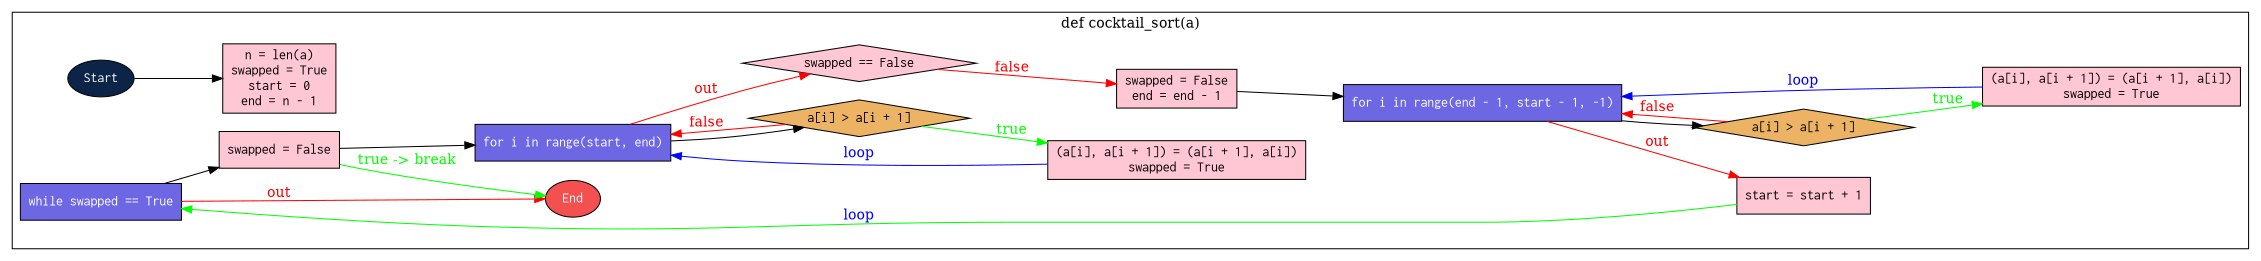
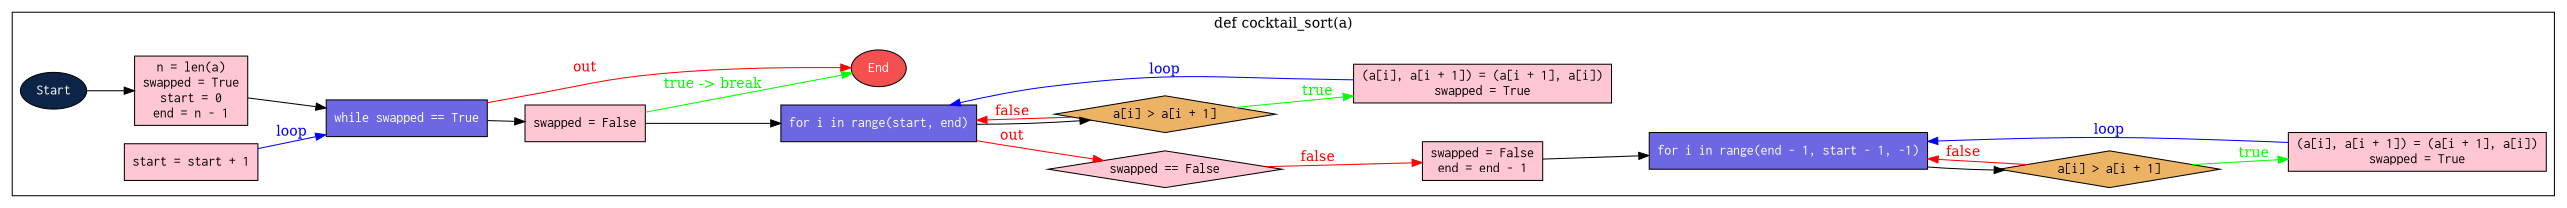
edge "n = len(a) swapped = True start = 0 end = n - 1" -> "while swapped == True": added
edge "for i in range(end - 1, start - 1, -1)" -> "start = start + 1": removed, label "out"
edge "start = start + 1" -> "while swapped == True": color green -> blue
